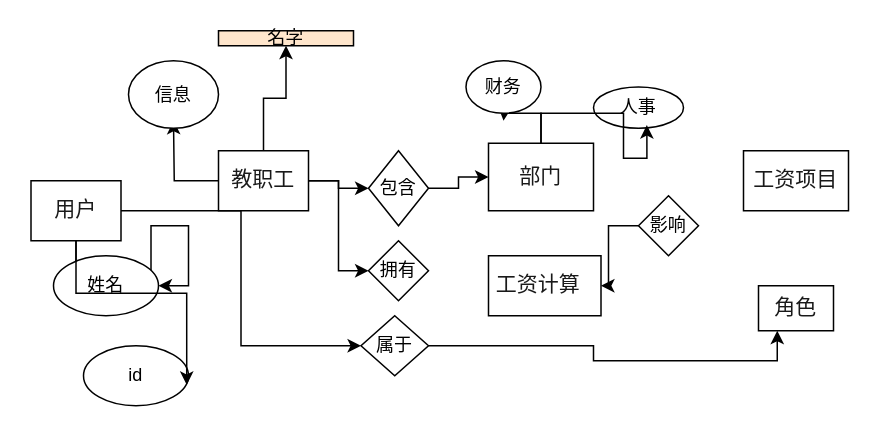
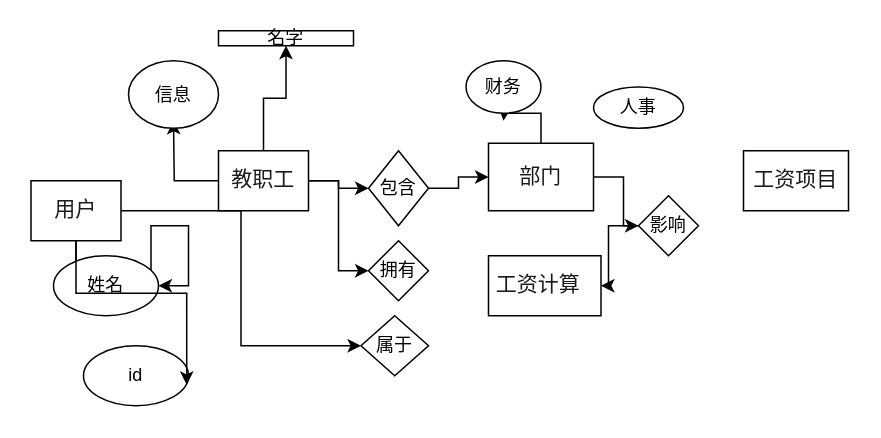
node "名字": fillcolor #ffe6cc -> #ffffff
edge "部门" -> "人事": now "部门" -> "影响"
node "角色": removed
edge "属于" -> "角色": removed
